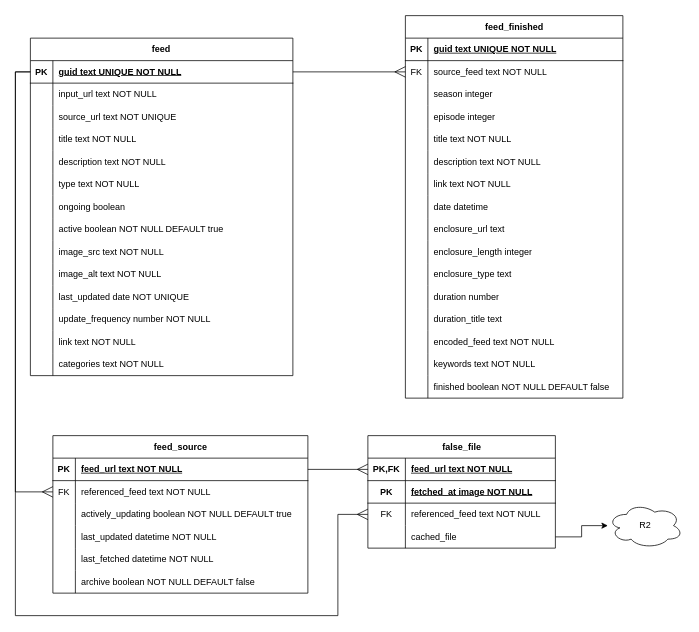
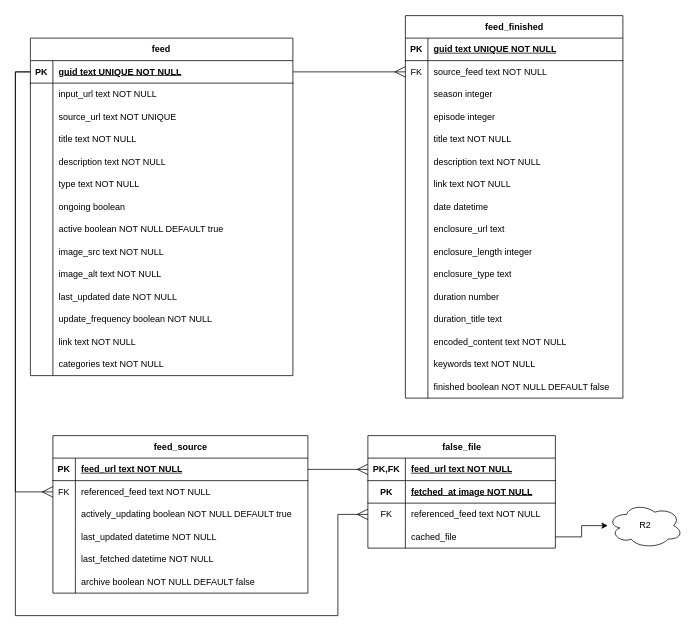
node "last_updated date NOT UNIQUE": label "last_updated date NOT UNIQUE" -> "last_updated date NOT NULL"
node "update_frequency number NOT NULL": label "update_frequency number NOT NULL" -> "update_frequency boolean NOT NULL"
node "encoded_feed text NOT NULL": label "encoded_feed text NOT NULL" -> "encoded_content text NOT NULL"
